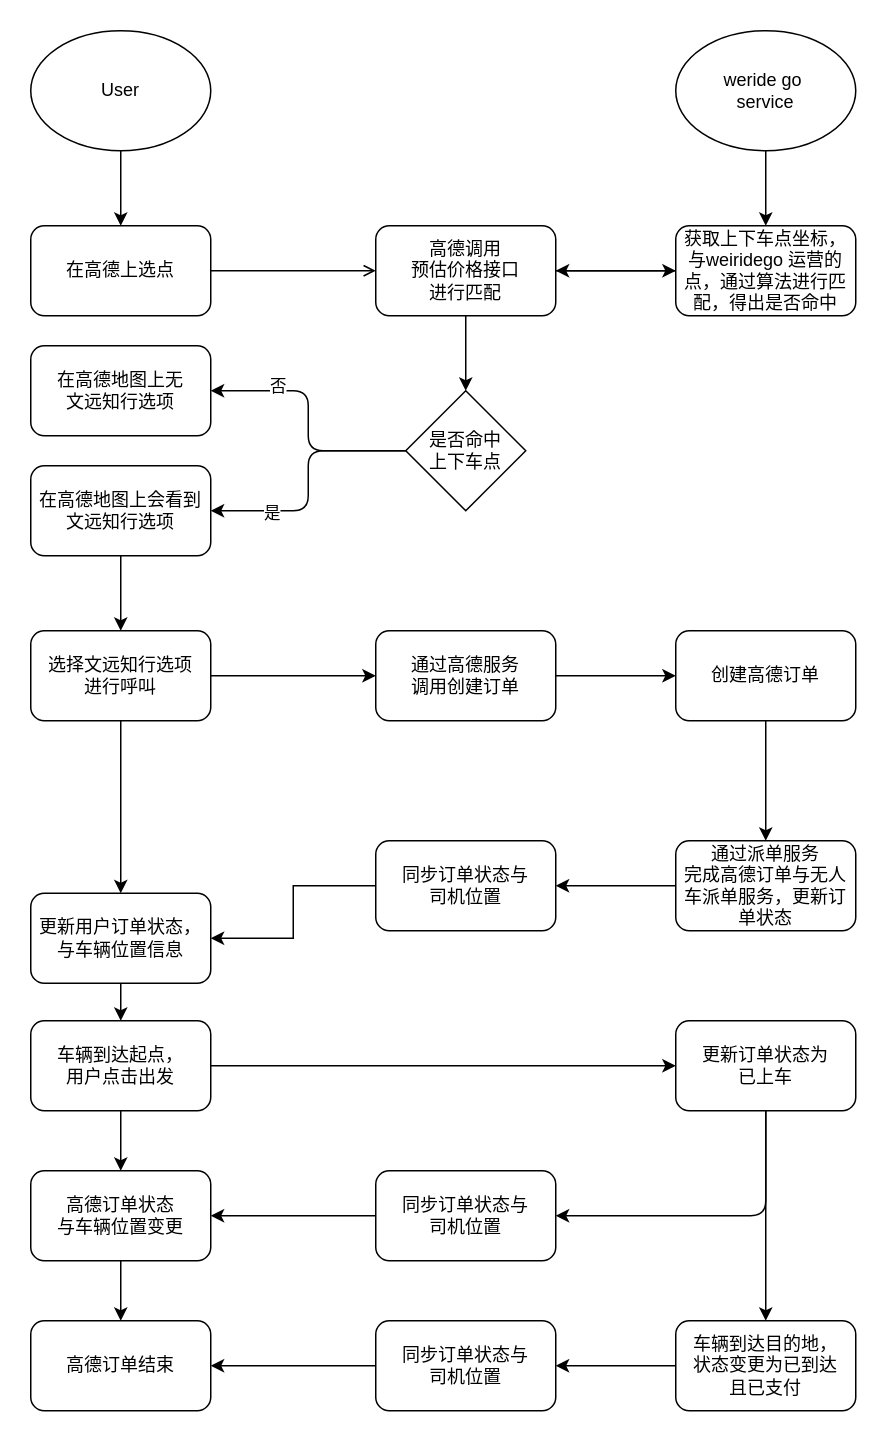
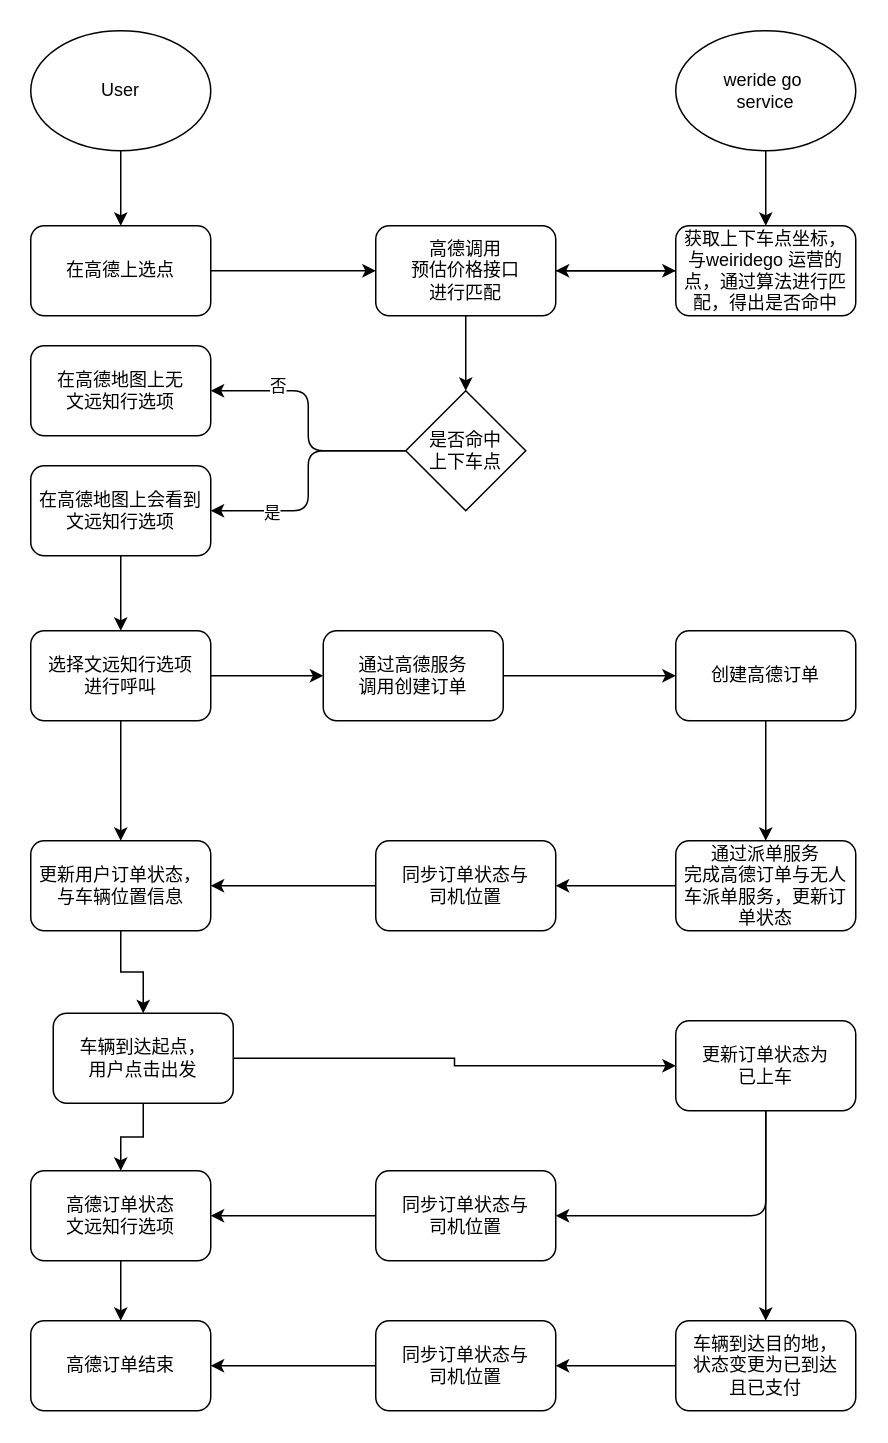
edge "在高德上选点" -> "高德调用 预估价格接口 进行匹配": arrowhead open -> classic
node "通过高德服务 调用创建订单": moved (466, 676) -> (413, 676)
node "更新用户订单状态， 与车辆位置信息": moved (121, 938) -> (121, 886)
node "车辆到达起点， 用户点击出发": moved (121, 1066) -> (143, 1058)
node "高德订单状态 与车辆位置变更": label "高德订单状态 与车辆位置变更" -> "高德订单状态 文远知行选项"
